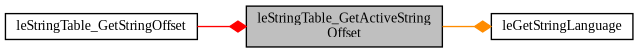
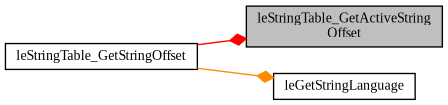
edge "leStringTable_GetActiveString Offset" -> "leGetStringLanguage": now "leStringTable_GetStringOffset" -> "leGetStringLanguage"
